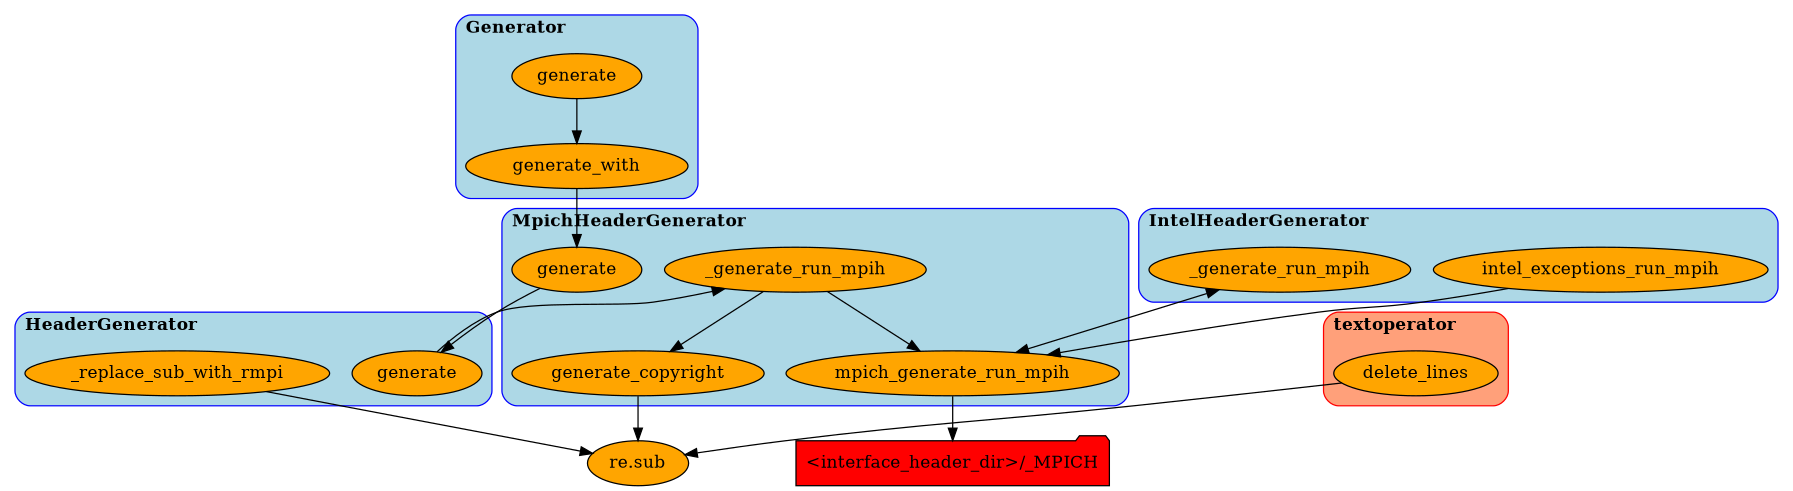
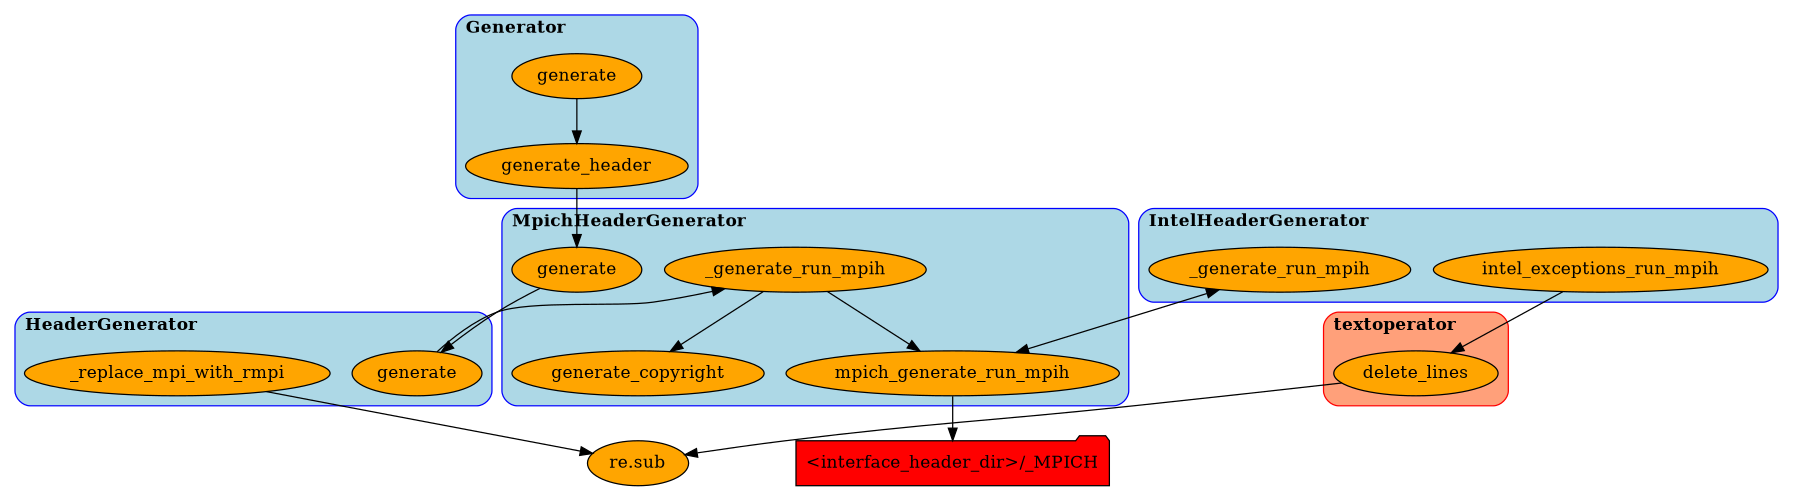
node "generate_with": label "generate_with" -> "generate_header"
edge "intel_exceptions_run_mpih" -> "mpich_generate_run_mpih": now "intel_exceptions_run_mpih" -> "delete_lines"
node "_replace_sub_with_rmpi": label "_replace_sub_with_rmpi" -> "_replace_mpi_with_rmpi"
edge "generate_copyright" -> "re.sub": removed
